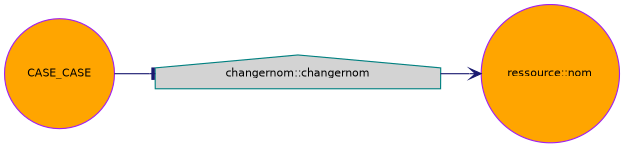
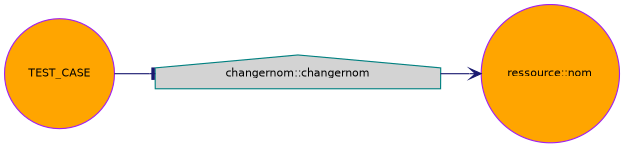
node "CASE_CASE": label "CASE_CASE" -> "TEST_CASE"
